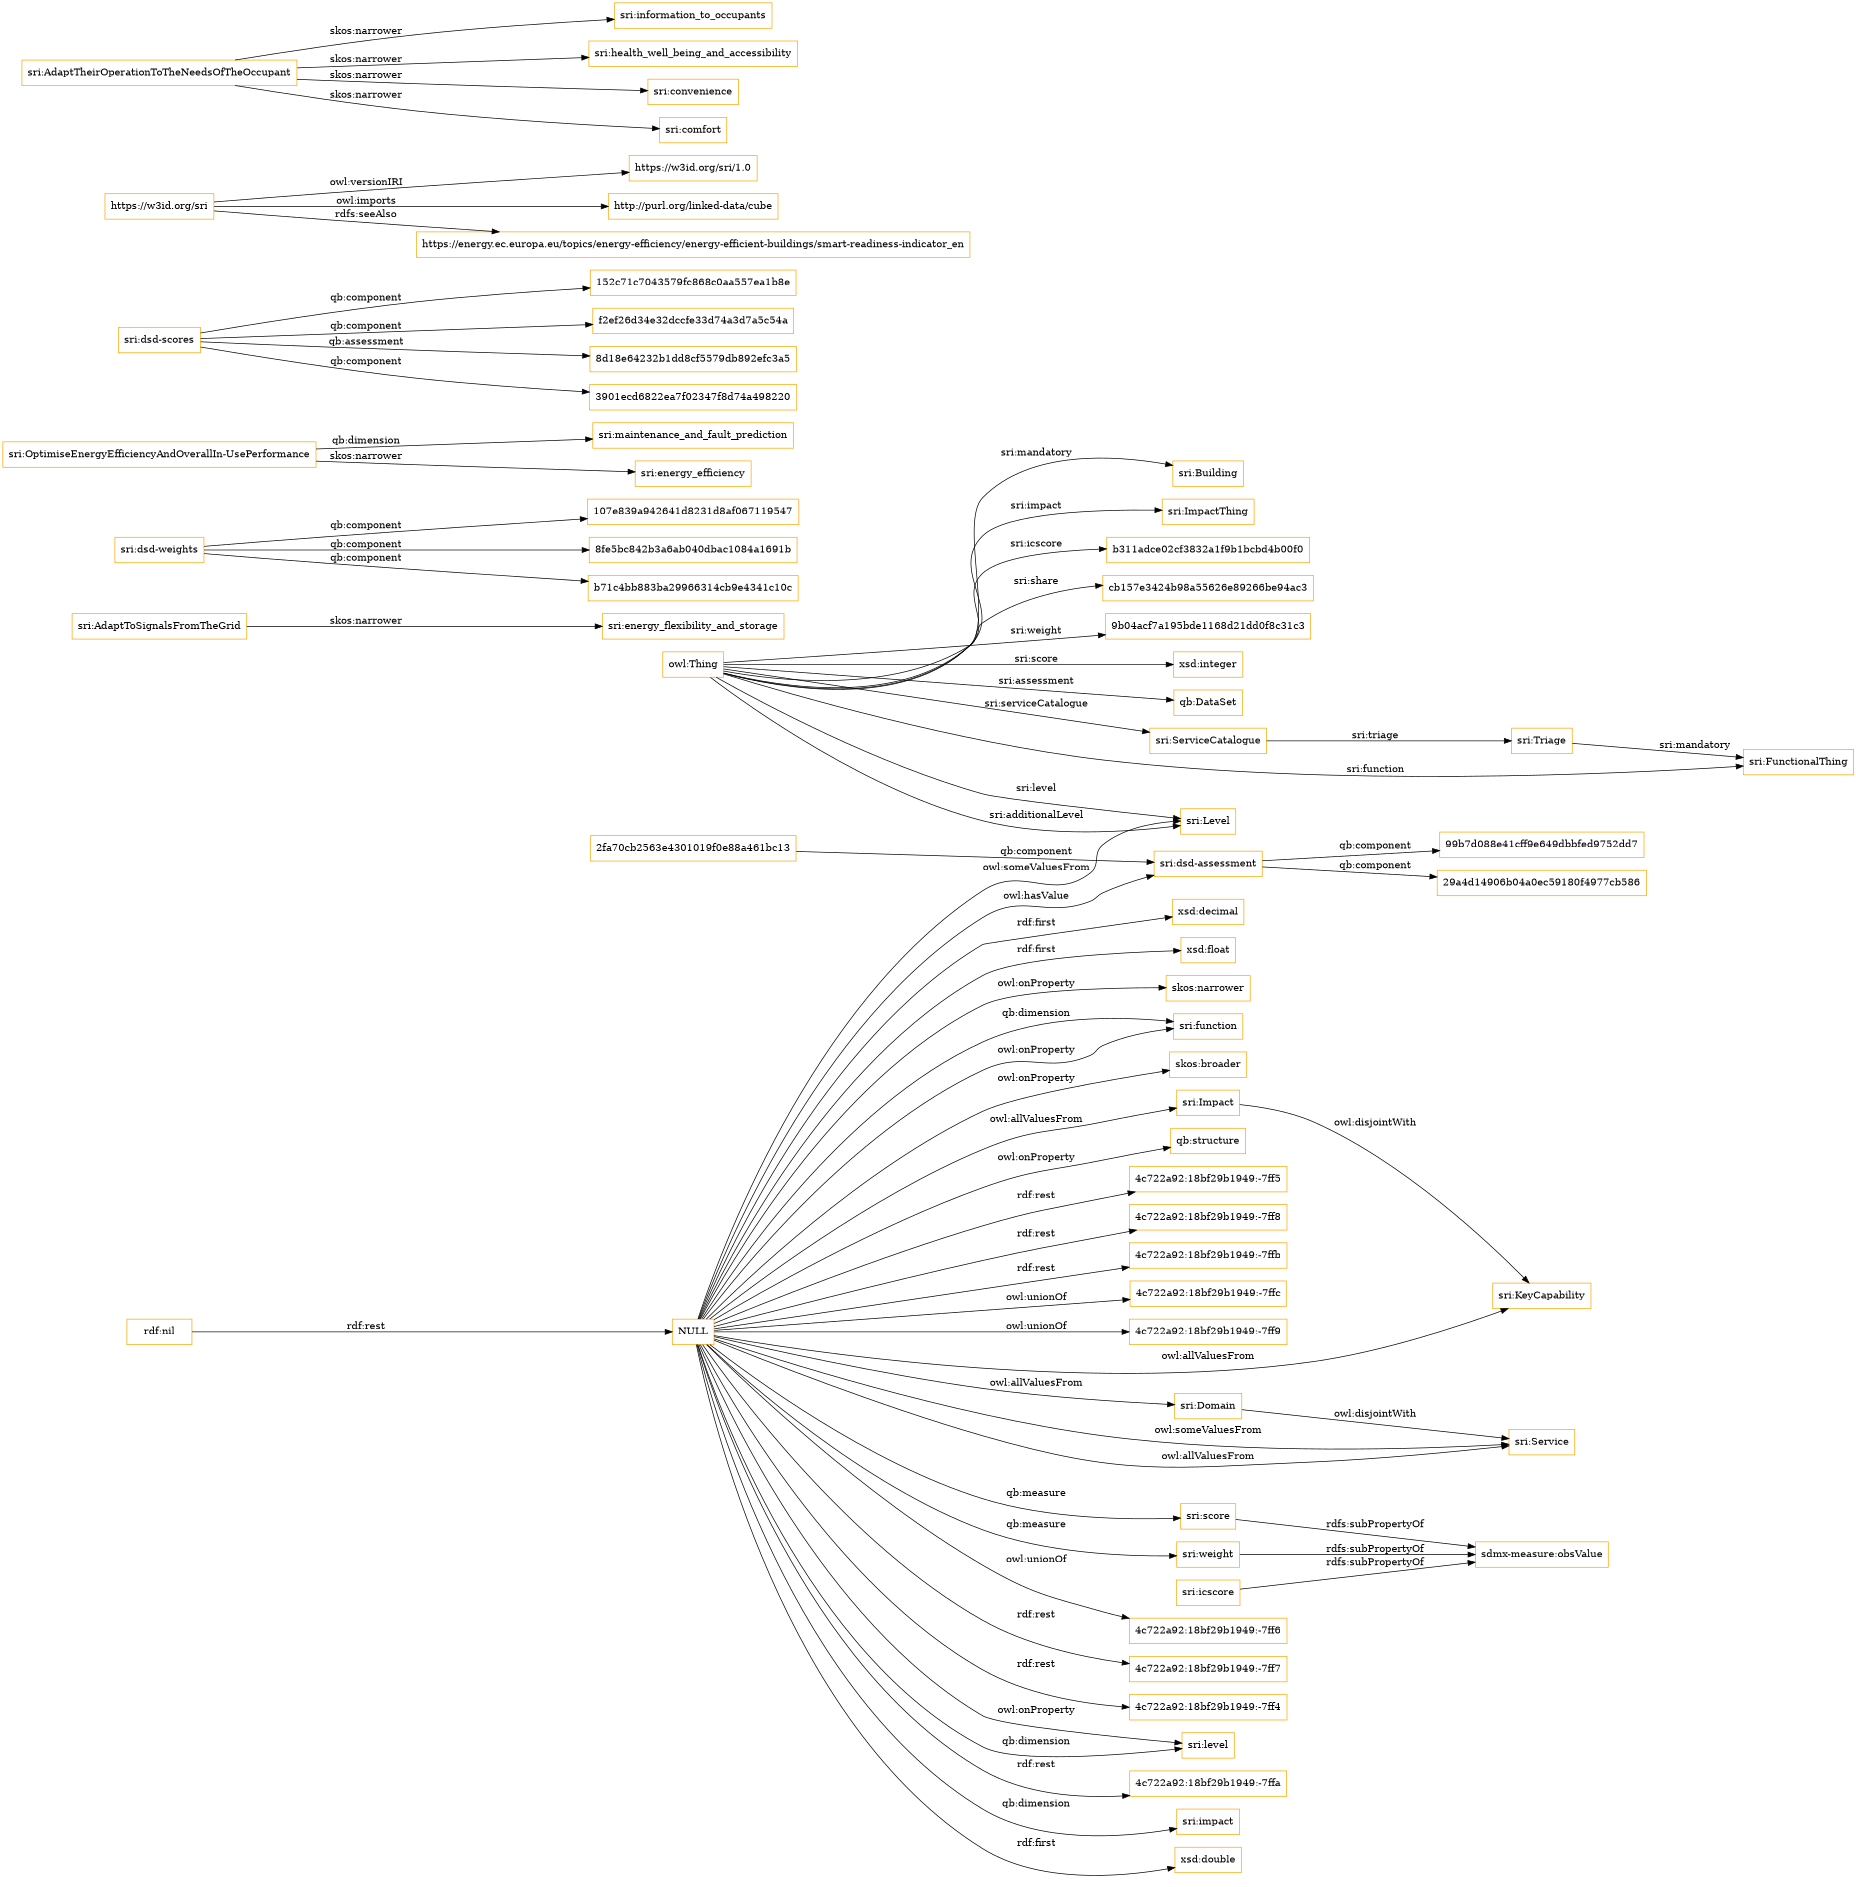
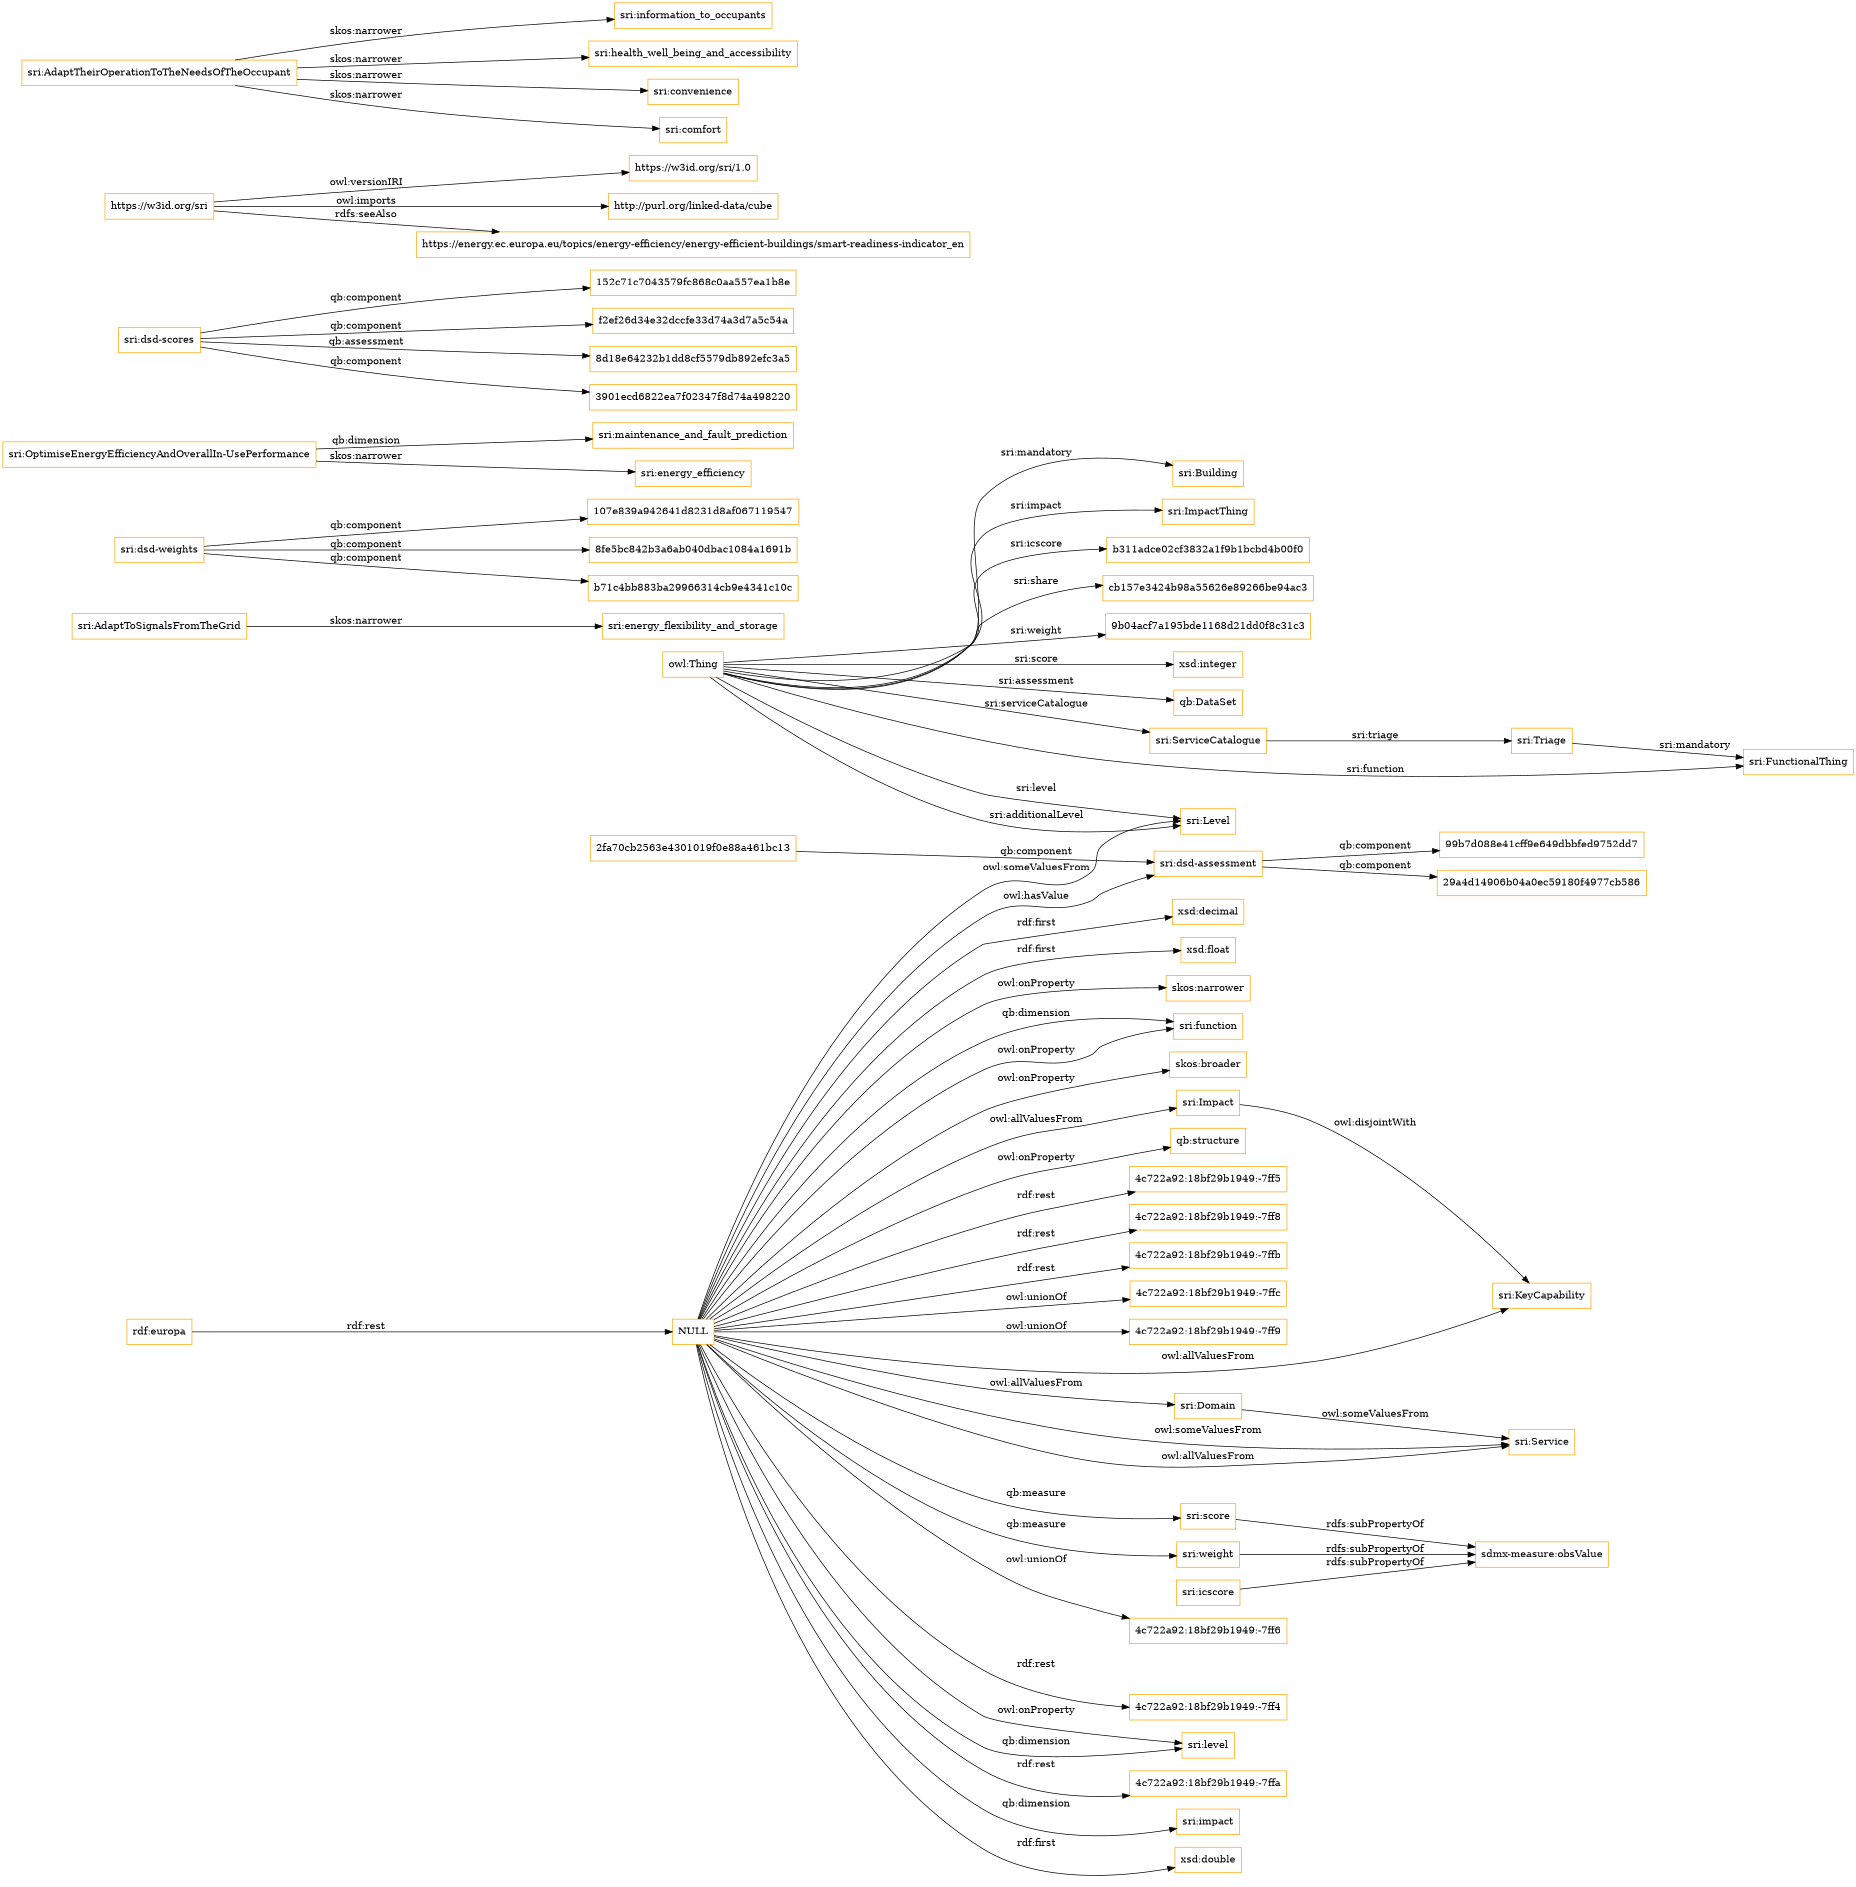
node "rdf:nil": label "rdf:nil" -> "rdf:europa"
edge "sri:Domain" -> "sri:Service": label "owl:disjointWith" -> "owl:someValuesFrom"
node "4c722a92:18bf29b1949:-7ff7": removed
